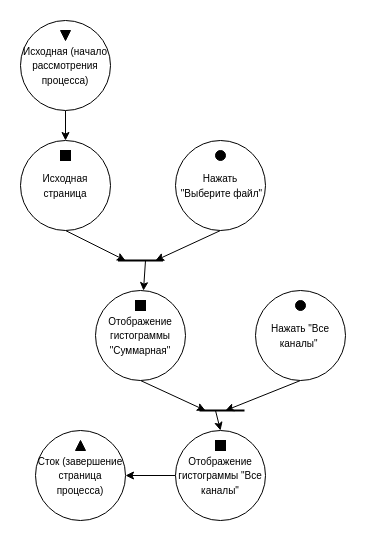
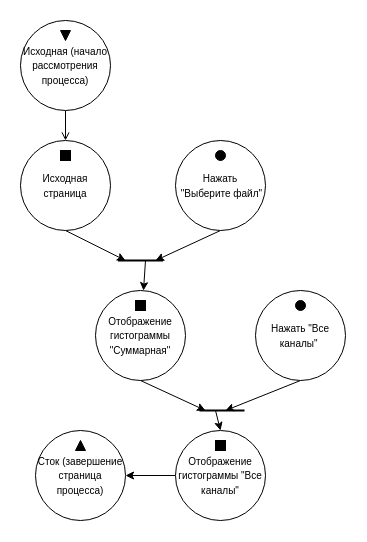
edge "Исходная (начало рассмотрения процесса)" -> "Исходная страница": arrowhead classic -> open
